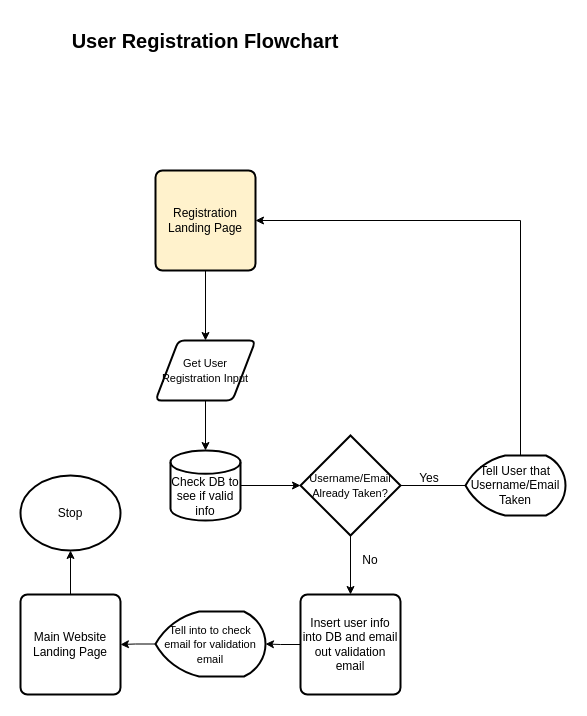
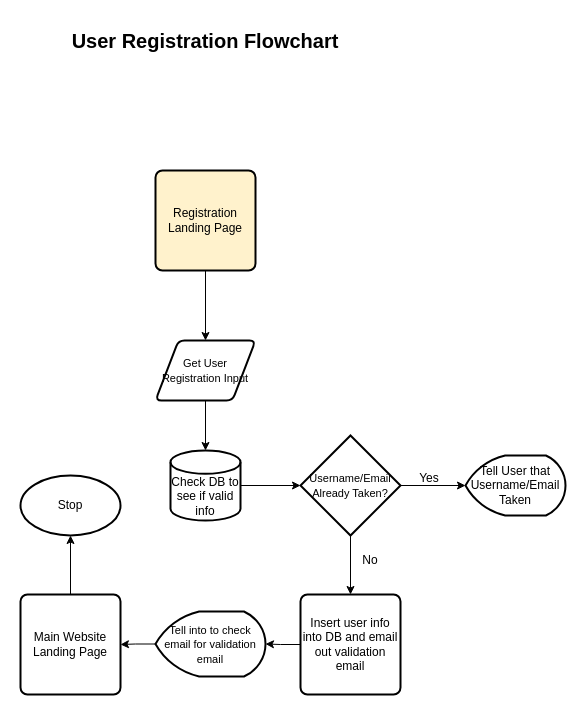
edge "Tell User that Username/Email Taken" -> "Registration Landing Page": removed
edge "Username/Email Already Taken?" -- "Tell User that Username/Email Taken": arrowhead none -> classic
node "Stop": size 100x75 -> 100x60
